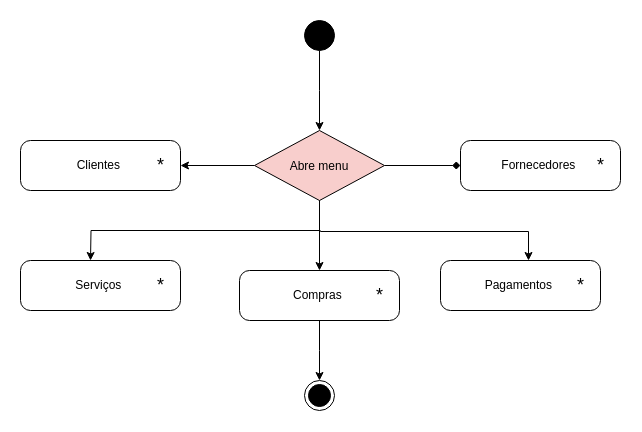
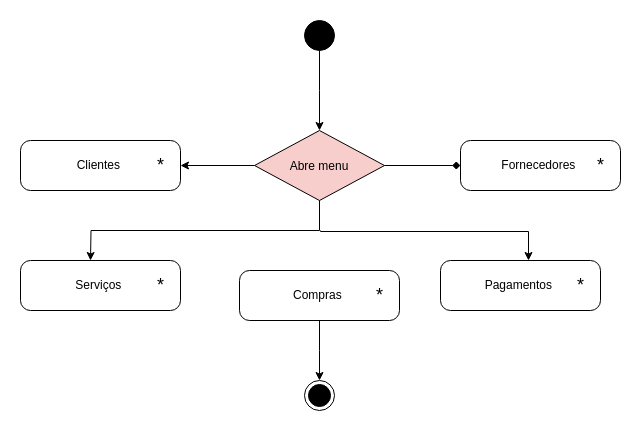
edge "Abre menu" -> "Compras": removed
